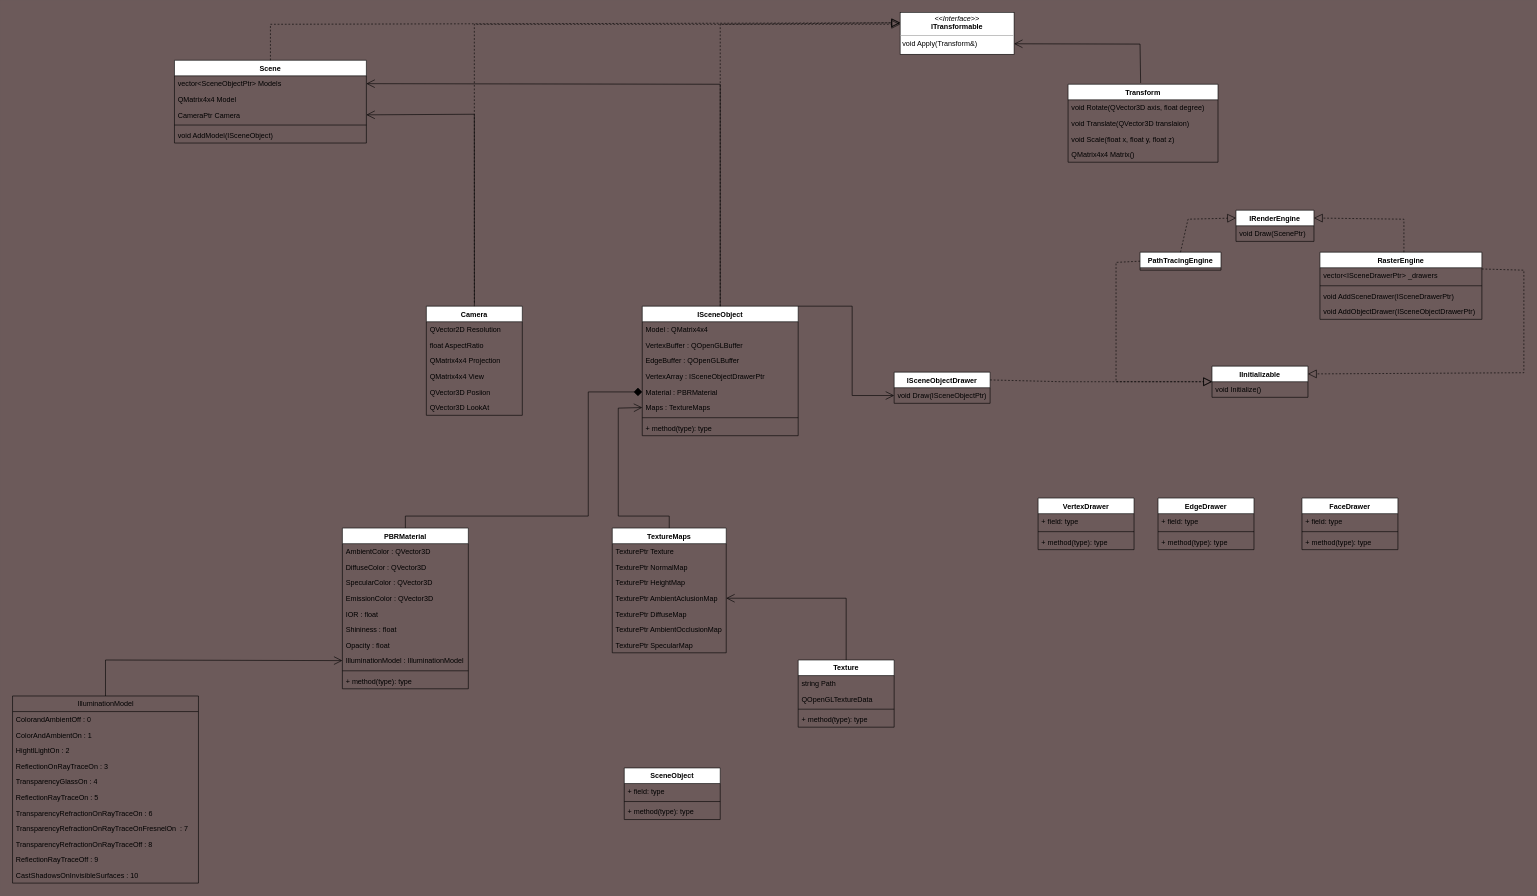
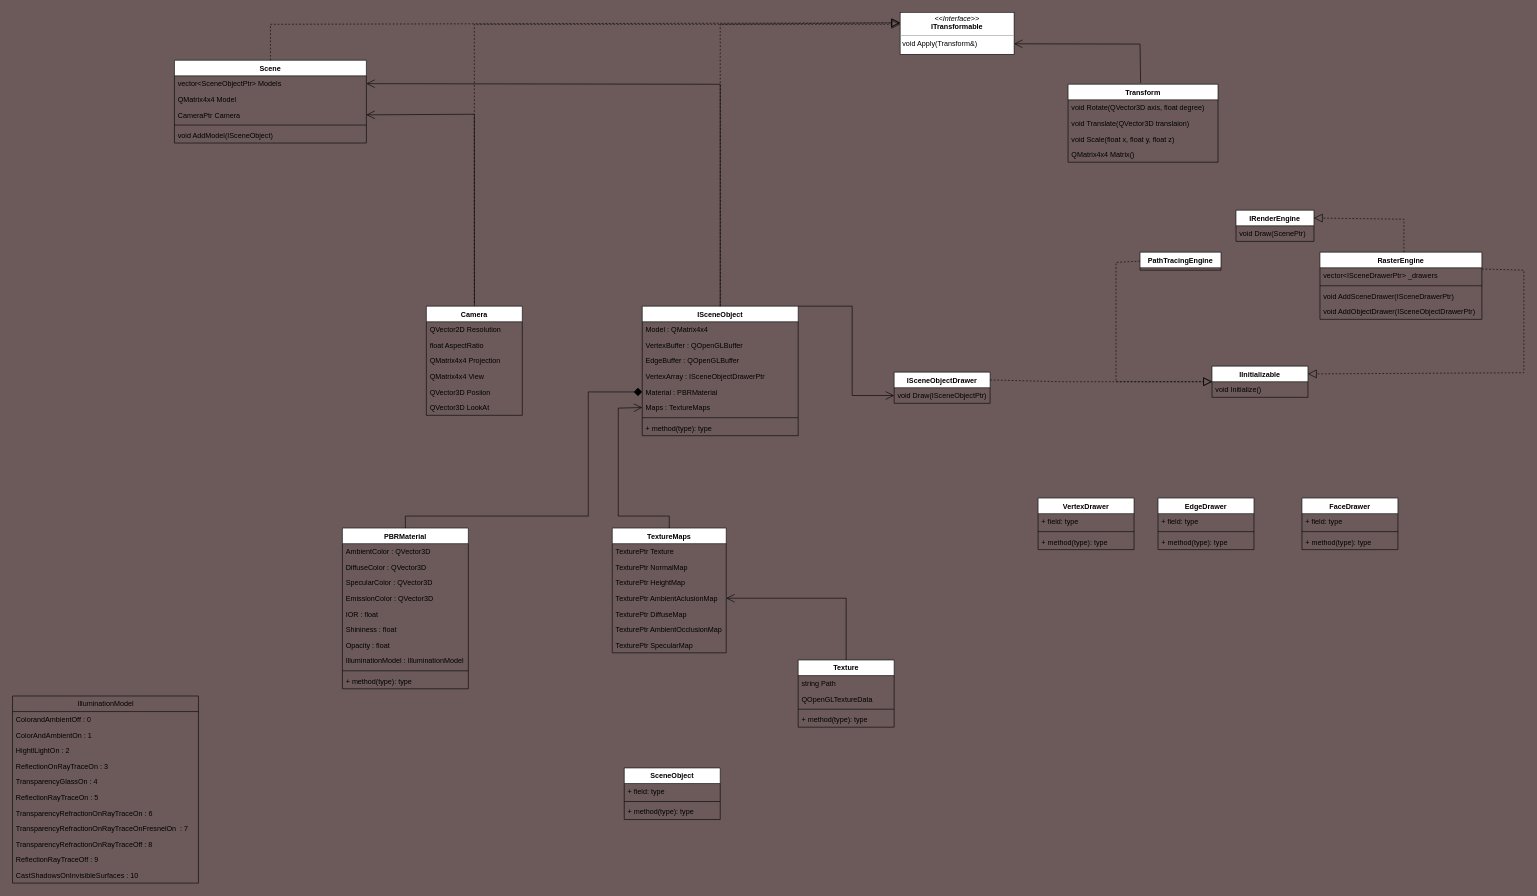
edge "PathTracingEngine" -> "IRenderEngine": removed
edge "IlluminationModel" -> "IlluminationModel : IlluminationModel": removed
